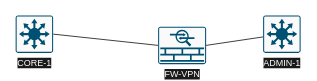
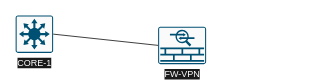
node "ADMIN-1": removed
edge "ADMIN-1" -- "FW-VPN": removed
